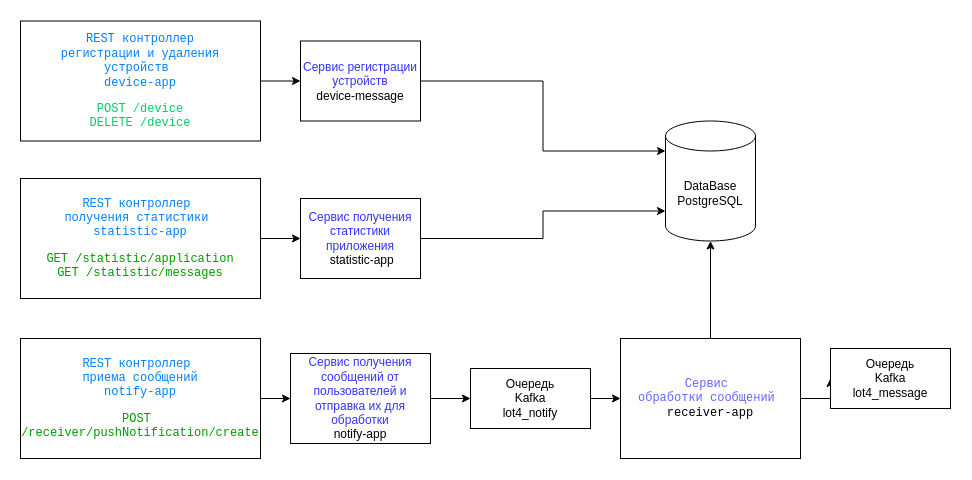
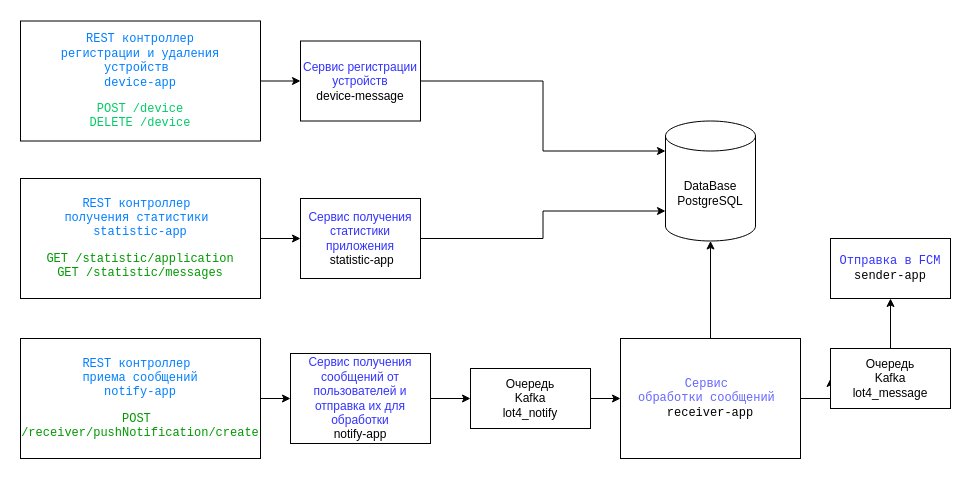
node "Отправка в FCM sender-app": added
edge "Очередь Kafka lot4_message" -> "Отправка в FCM sender-app": added
